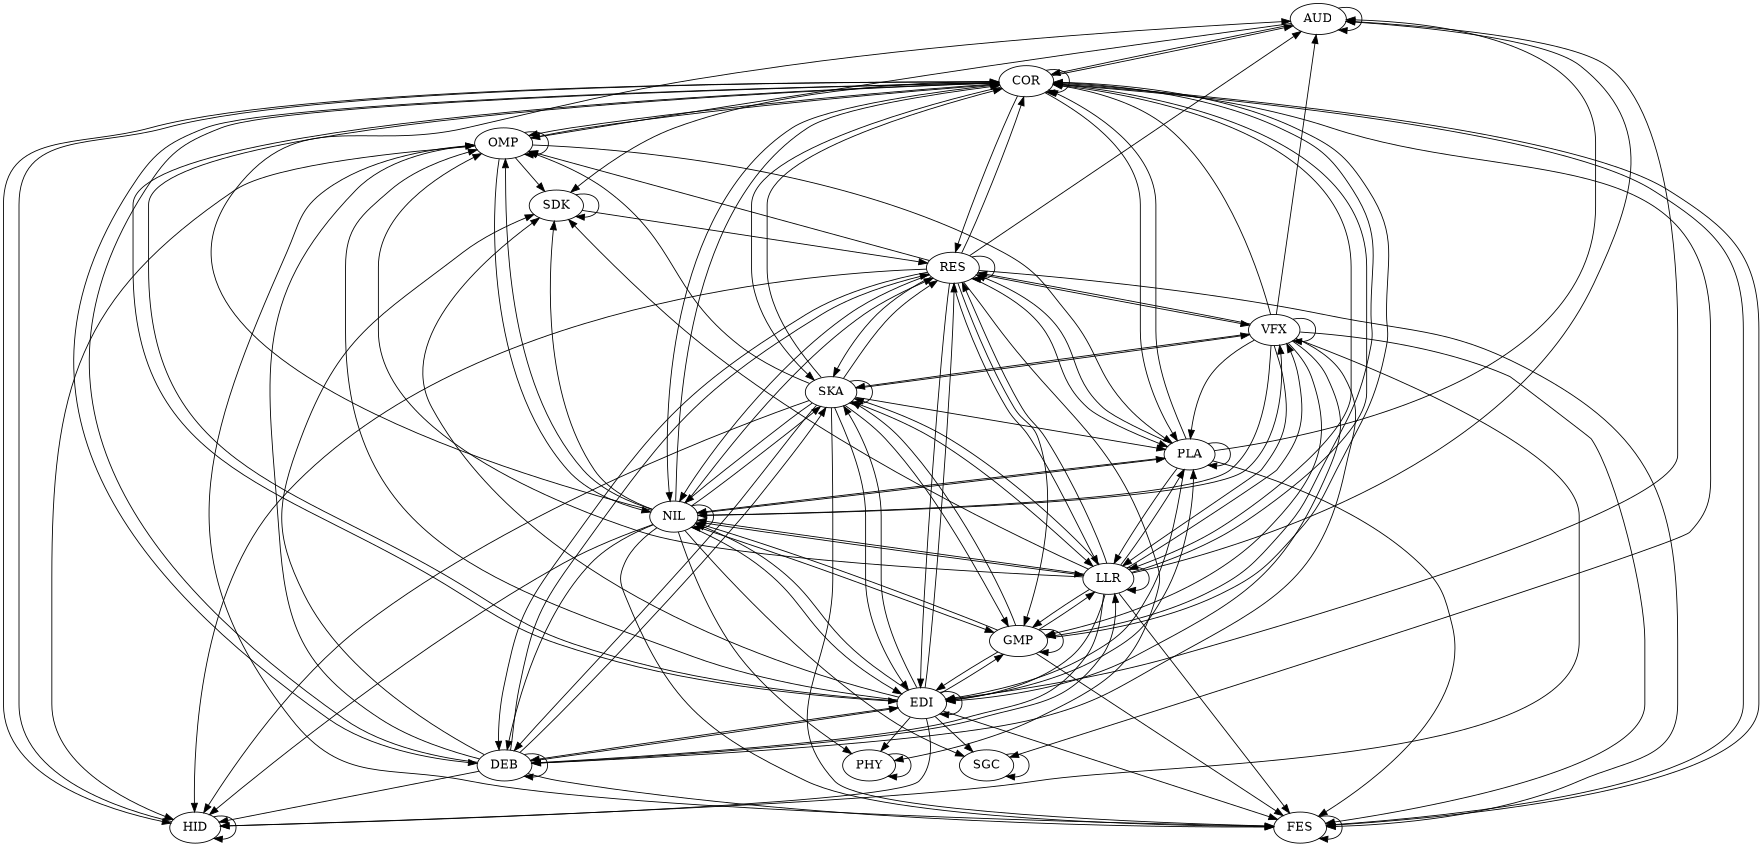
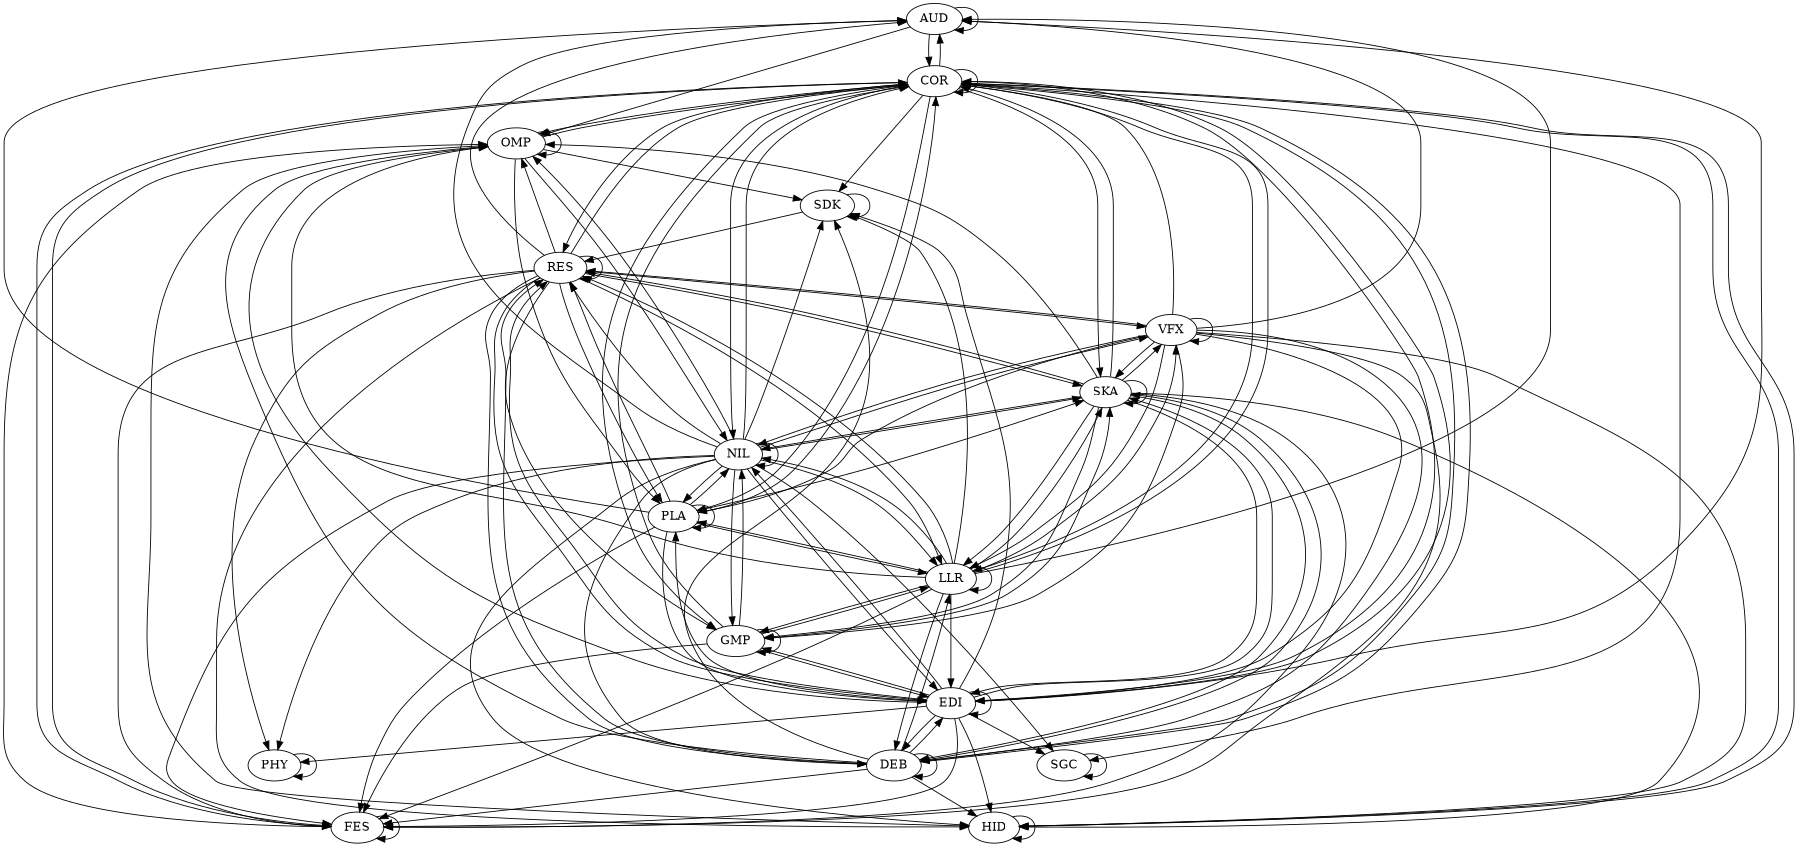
edge "RES" -> "NIL": removed
edge "SKA" -> "PLA": reversed
